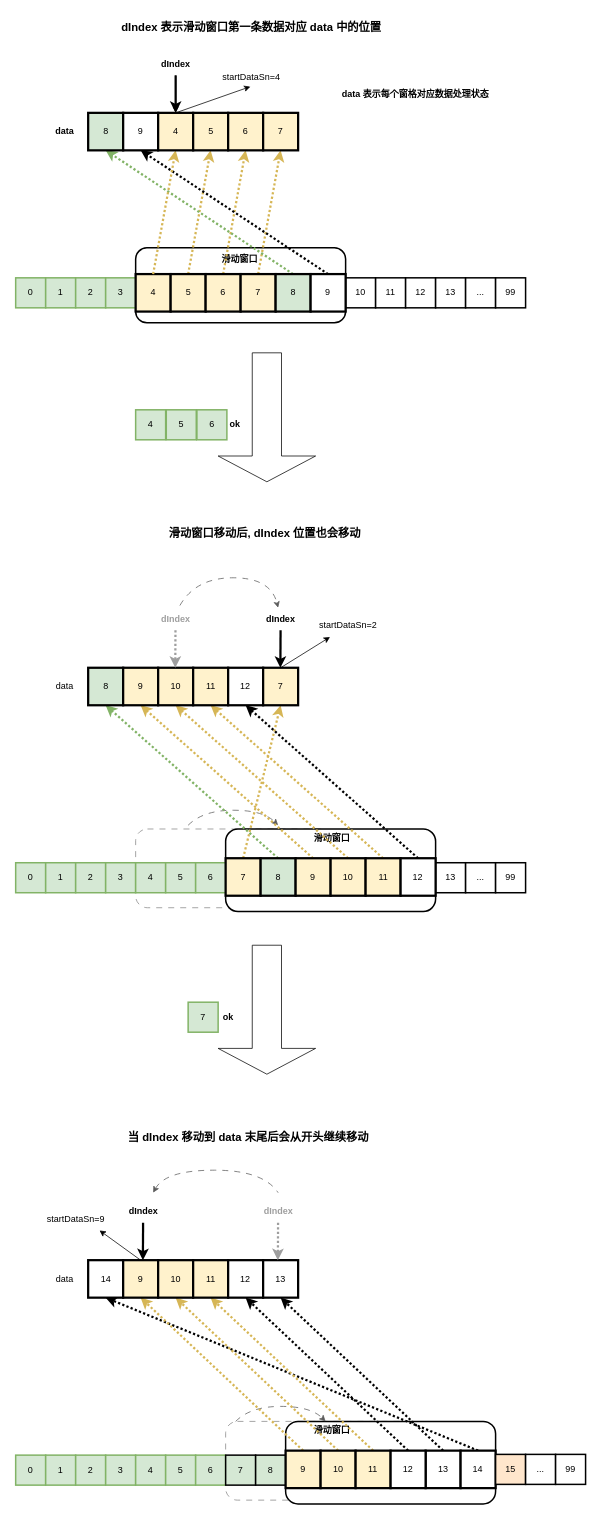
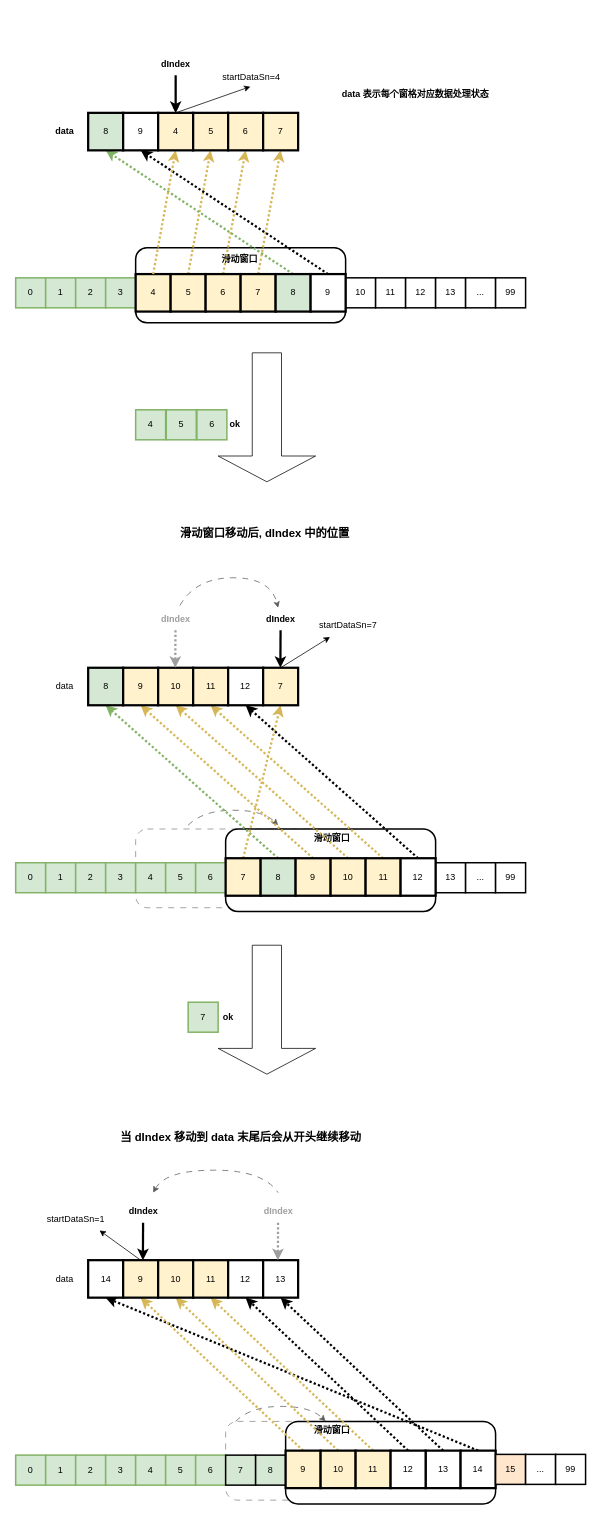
node "dIndex 表示滑动窗口第一条数据对应 data 中的位置": removed
node "滑动窗口移动后, dIndex 位置也会移动": label "滑动窗口移动后, dIndex 位置也会移动" -> "滑动窗口移动后, dIndex 中的位置"
node "startDataSn=2": label "startDataSn=2" -> "startDataSn=7"
node "当 dIndex 移动到 data 末尾后会从开头继续移动": moved (248, 1137) -> (240, 1137)
node "startDataSn=9": label "startDataSn=9" -> "startDataSn=1"
